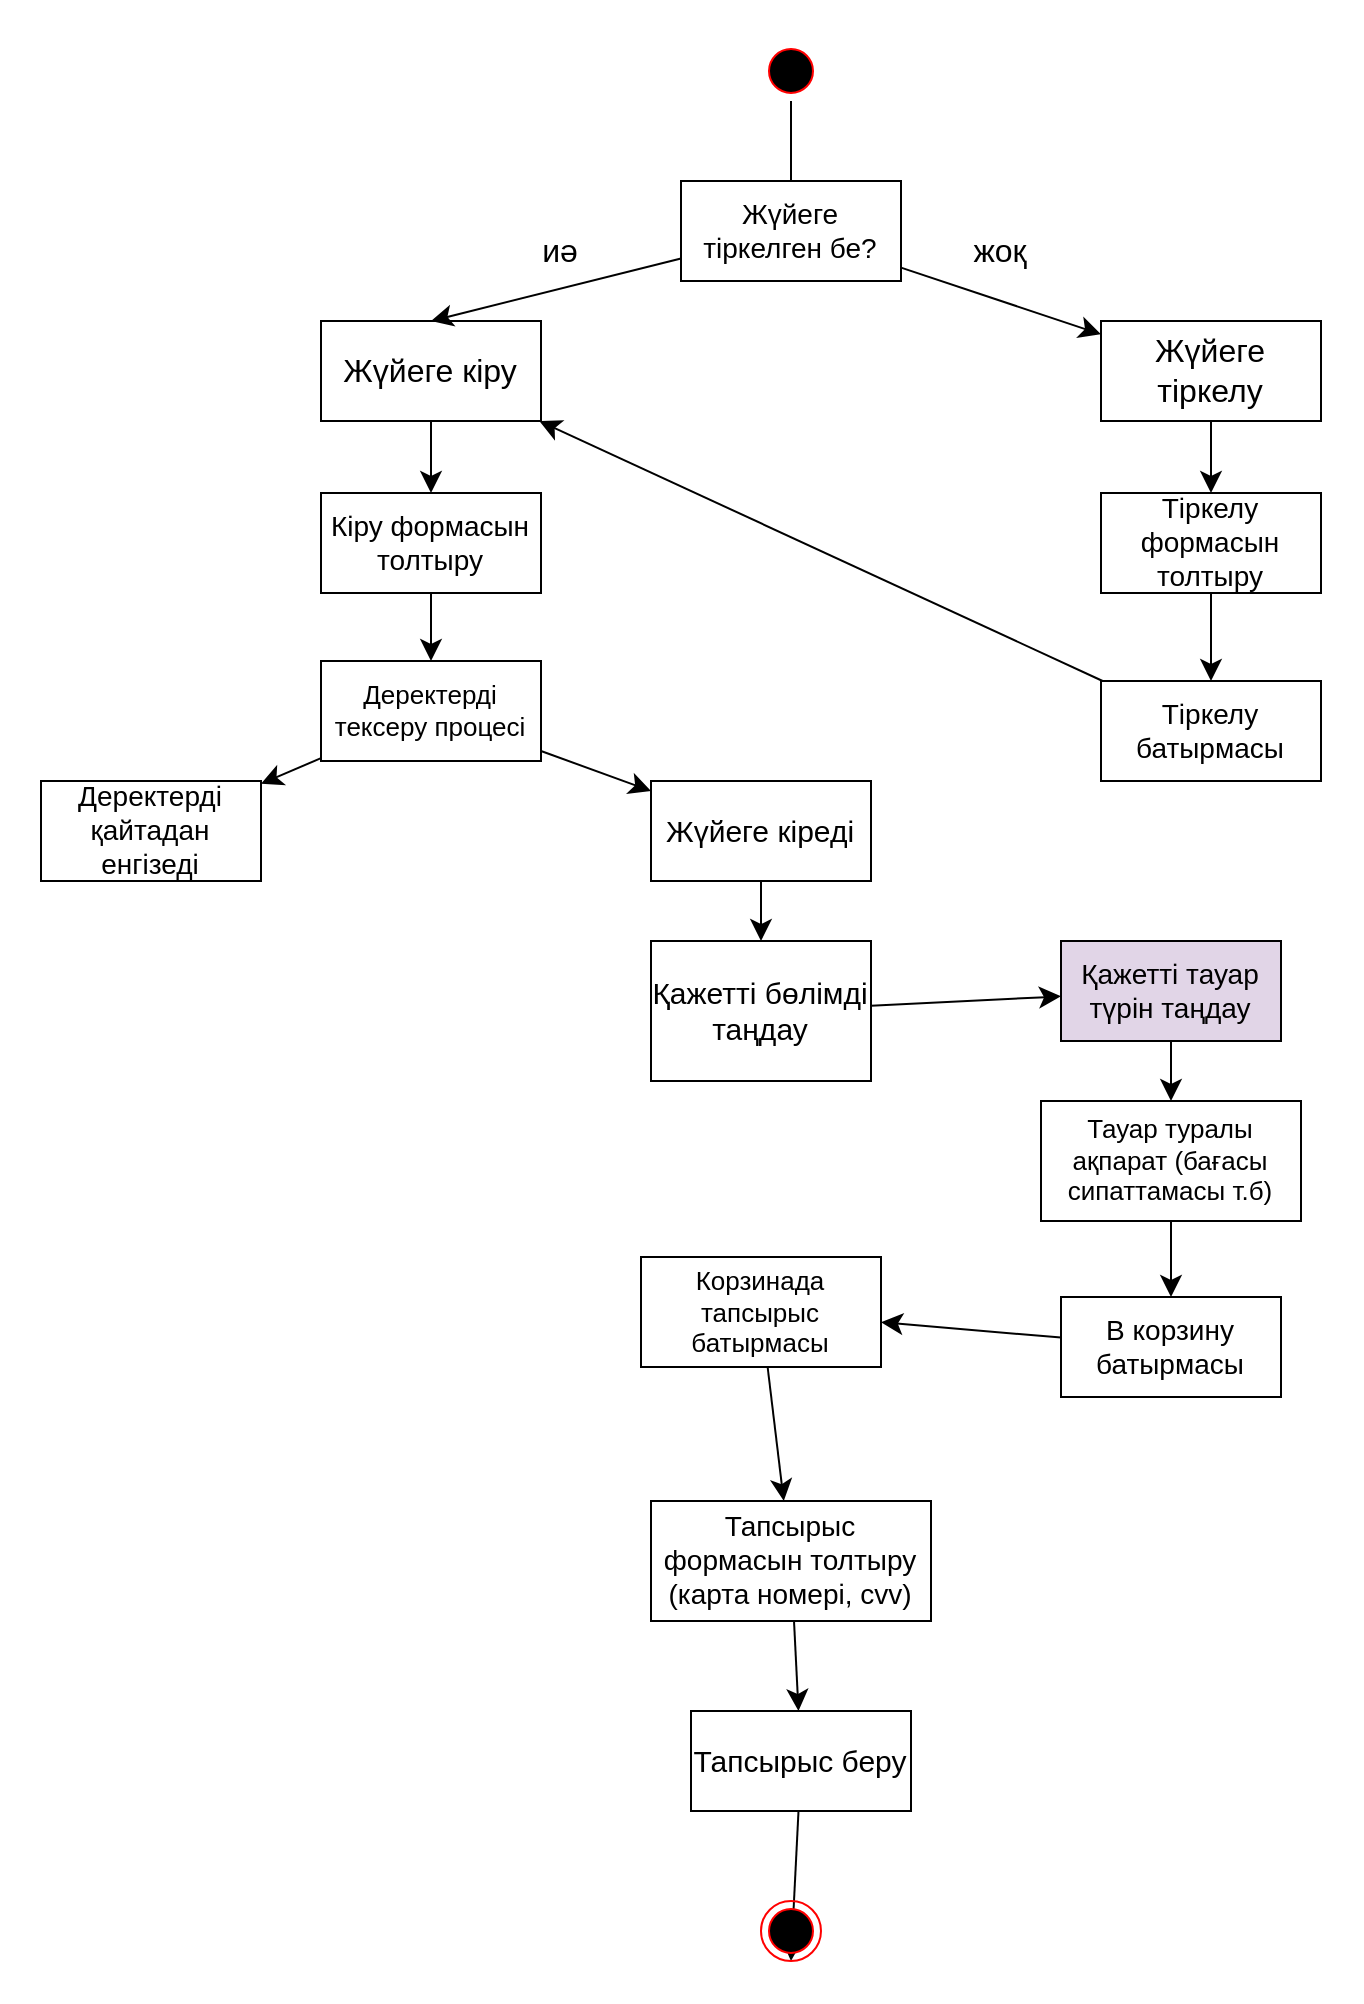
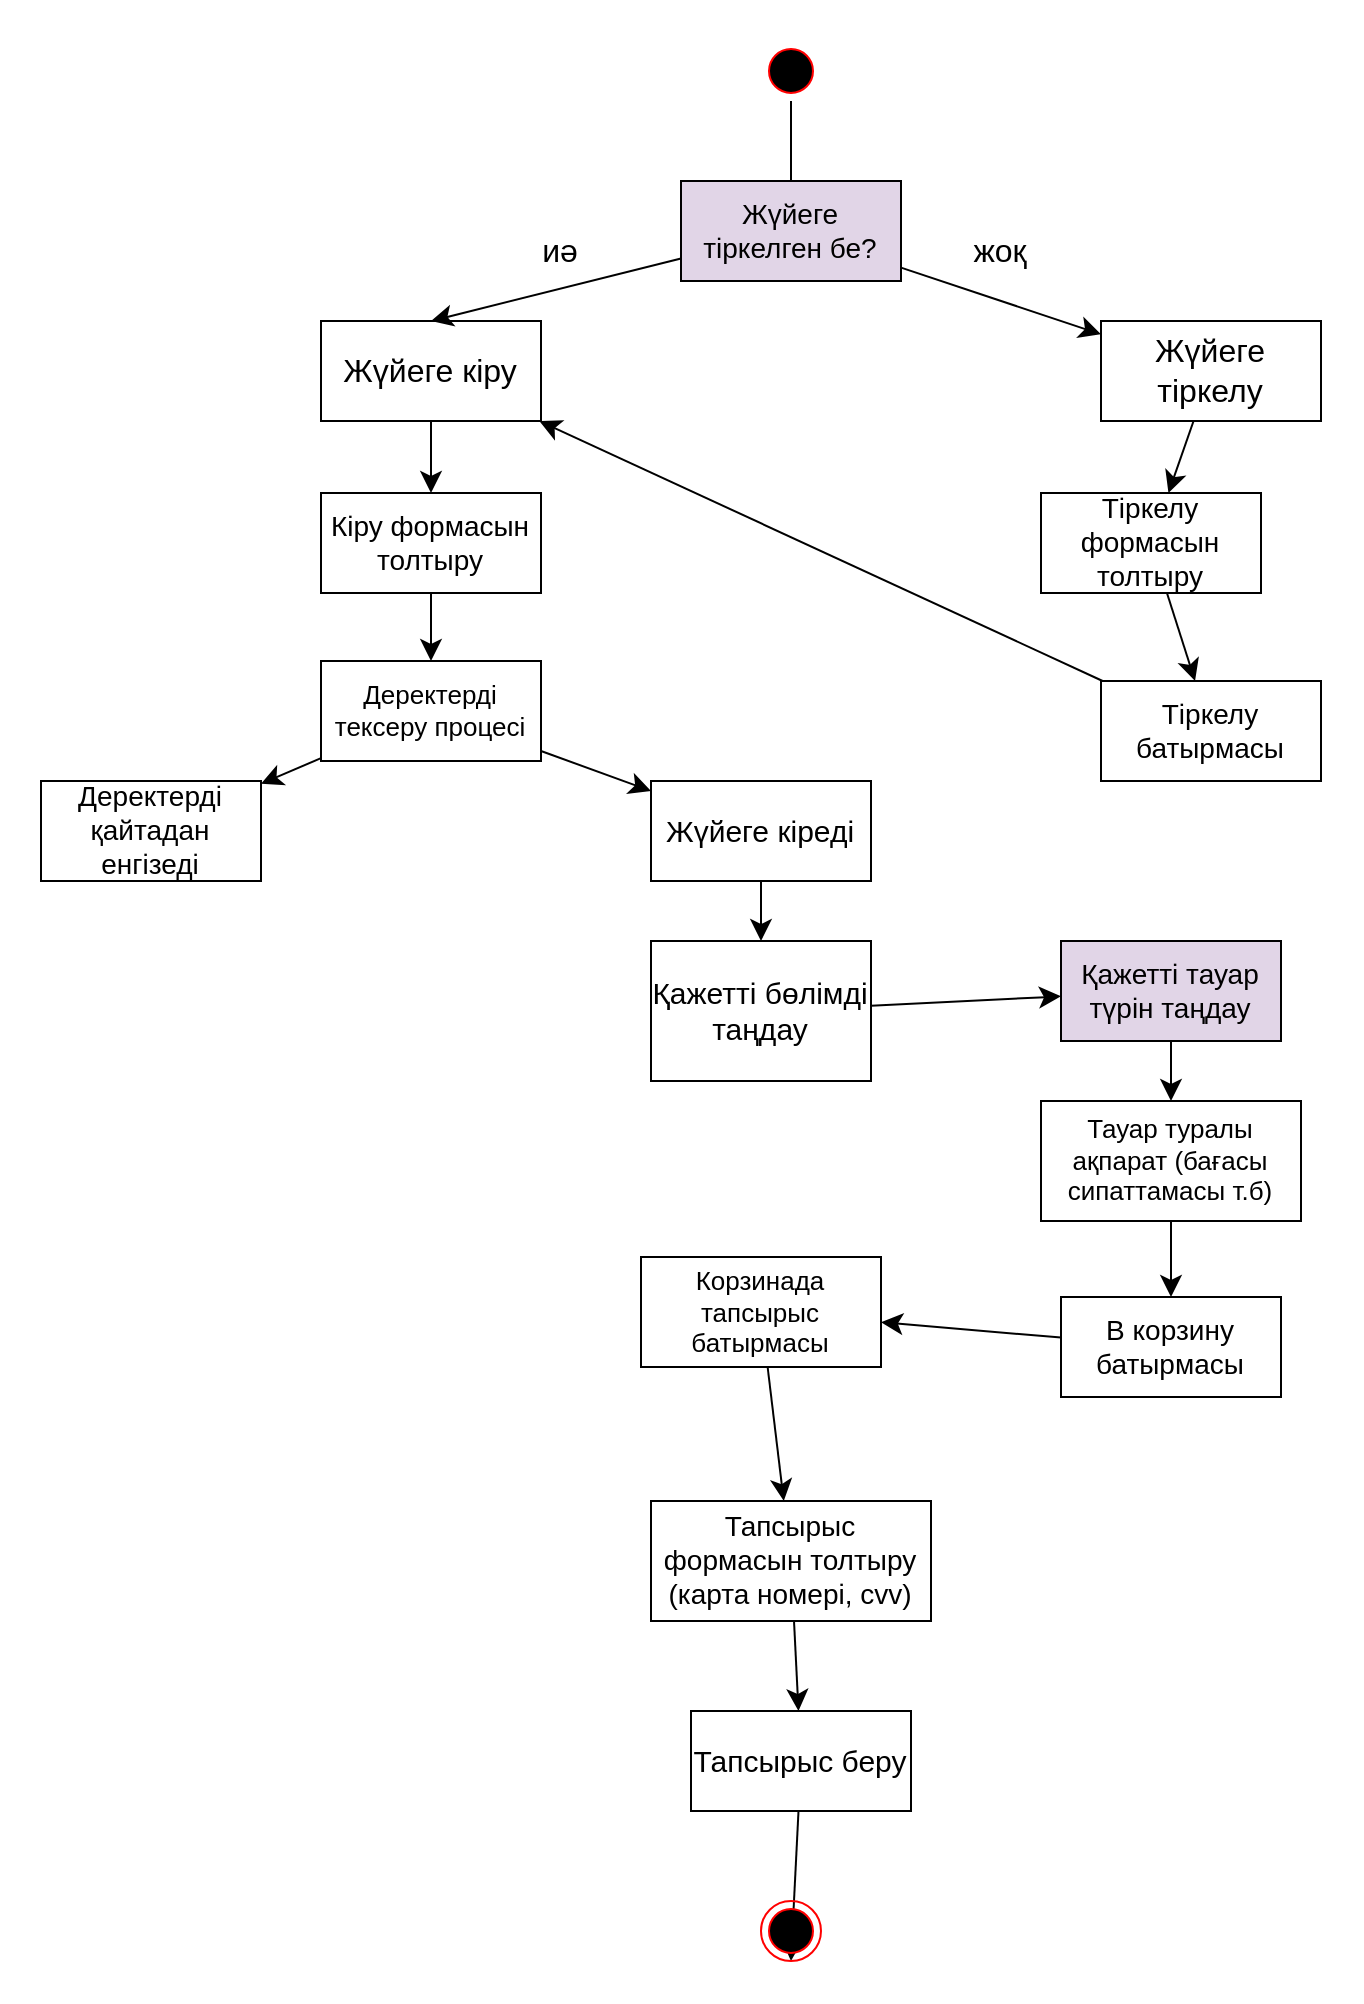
node "Жүйеге тіркелген бе?": fillcolor #ffffff -> #e1d5e7
node "Тіркелу формасын толтыру": moved (1211, 543) -> (1151, 543)
